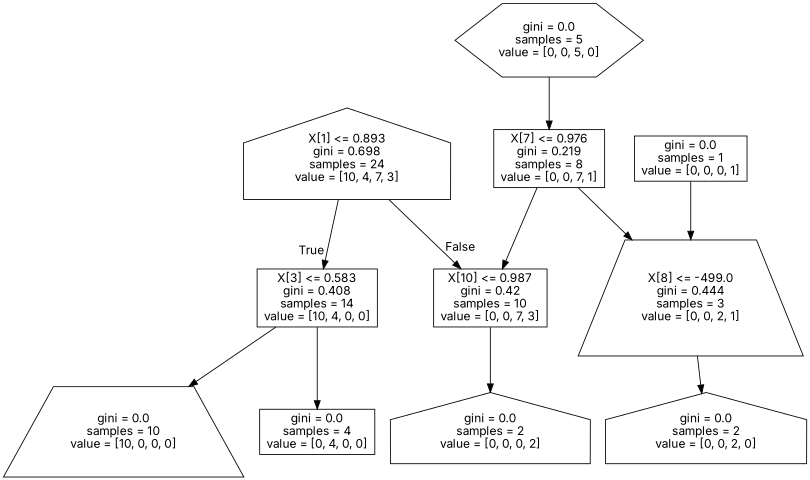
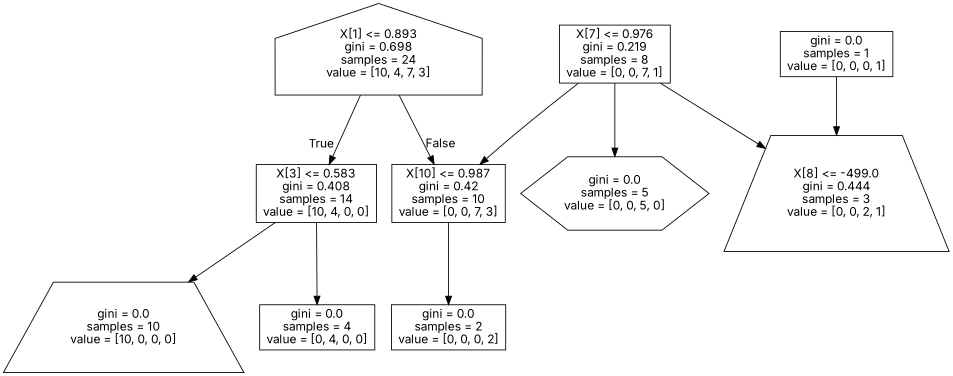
edge "gini = 0.0 samples = 5 value = [0, 0, 5, 0]" -> "X[7] <= 0.976 gini = 0.219 samples = 8 value = [0, 0, 7, 1]": reversed
node "gini = 0.0 samples = 2 value = [0, 0, 0, 2]": shape house -> box
node "gini = 0.0 samples = 2 value = [0, 0, 2, 0]": removed
